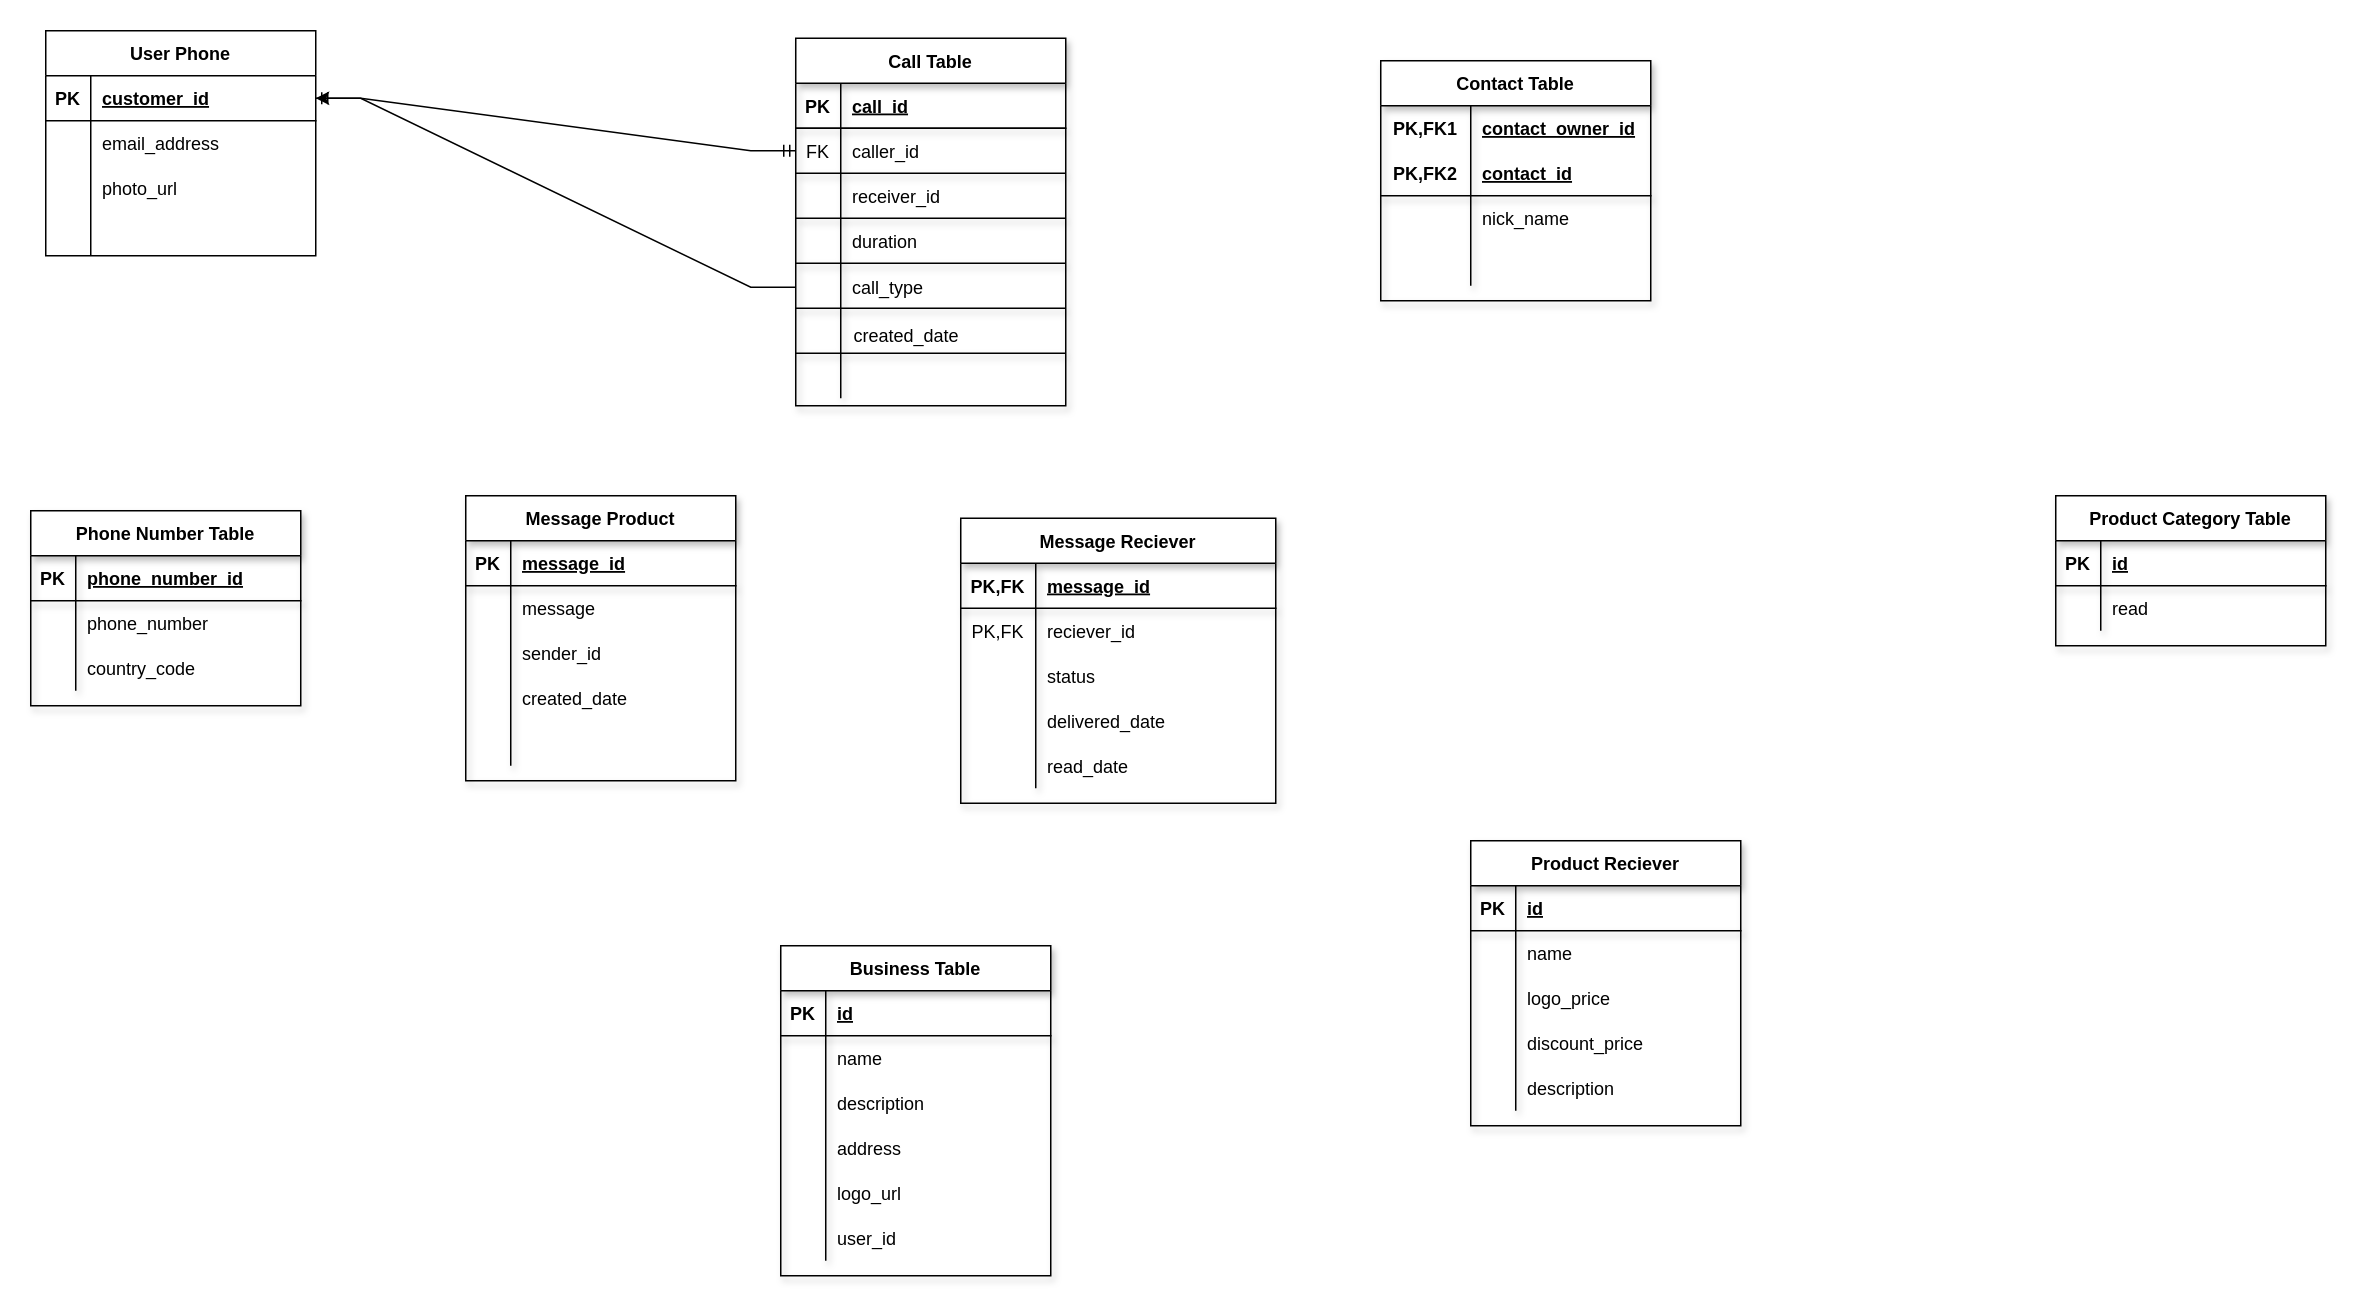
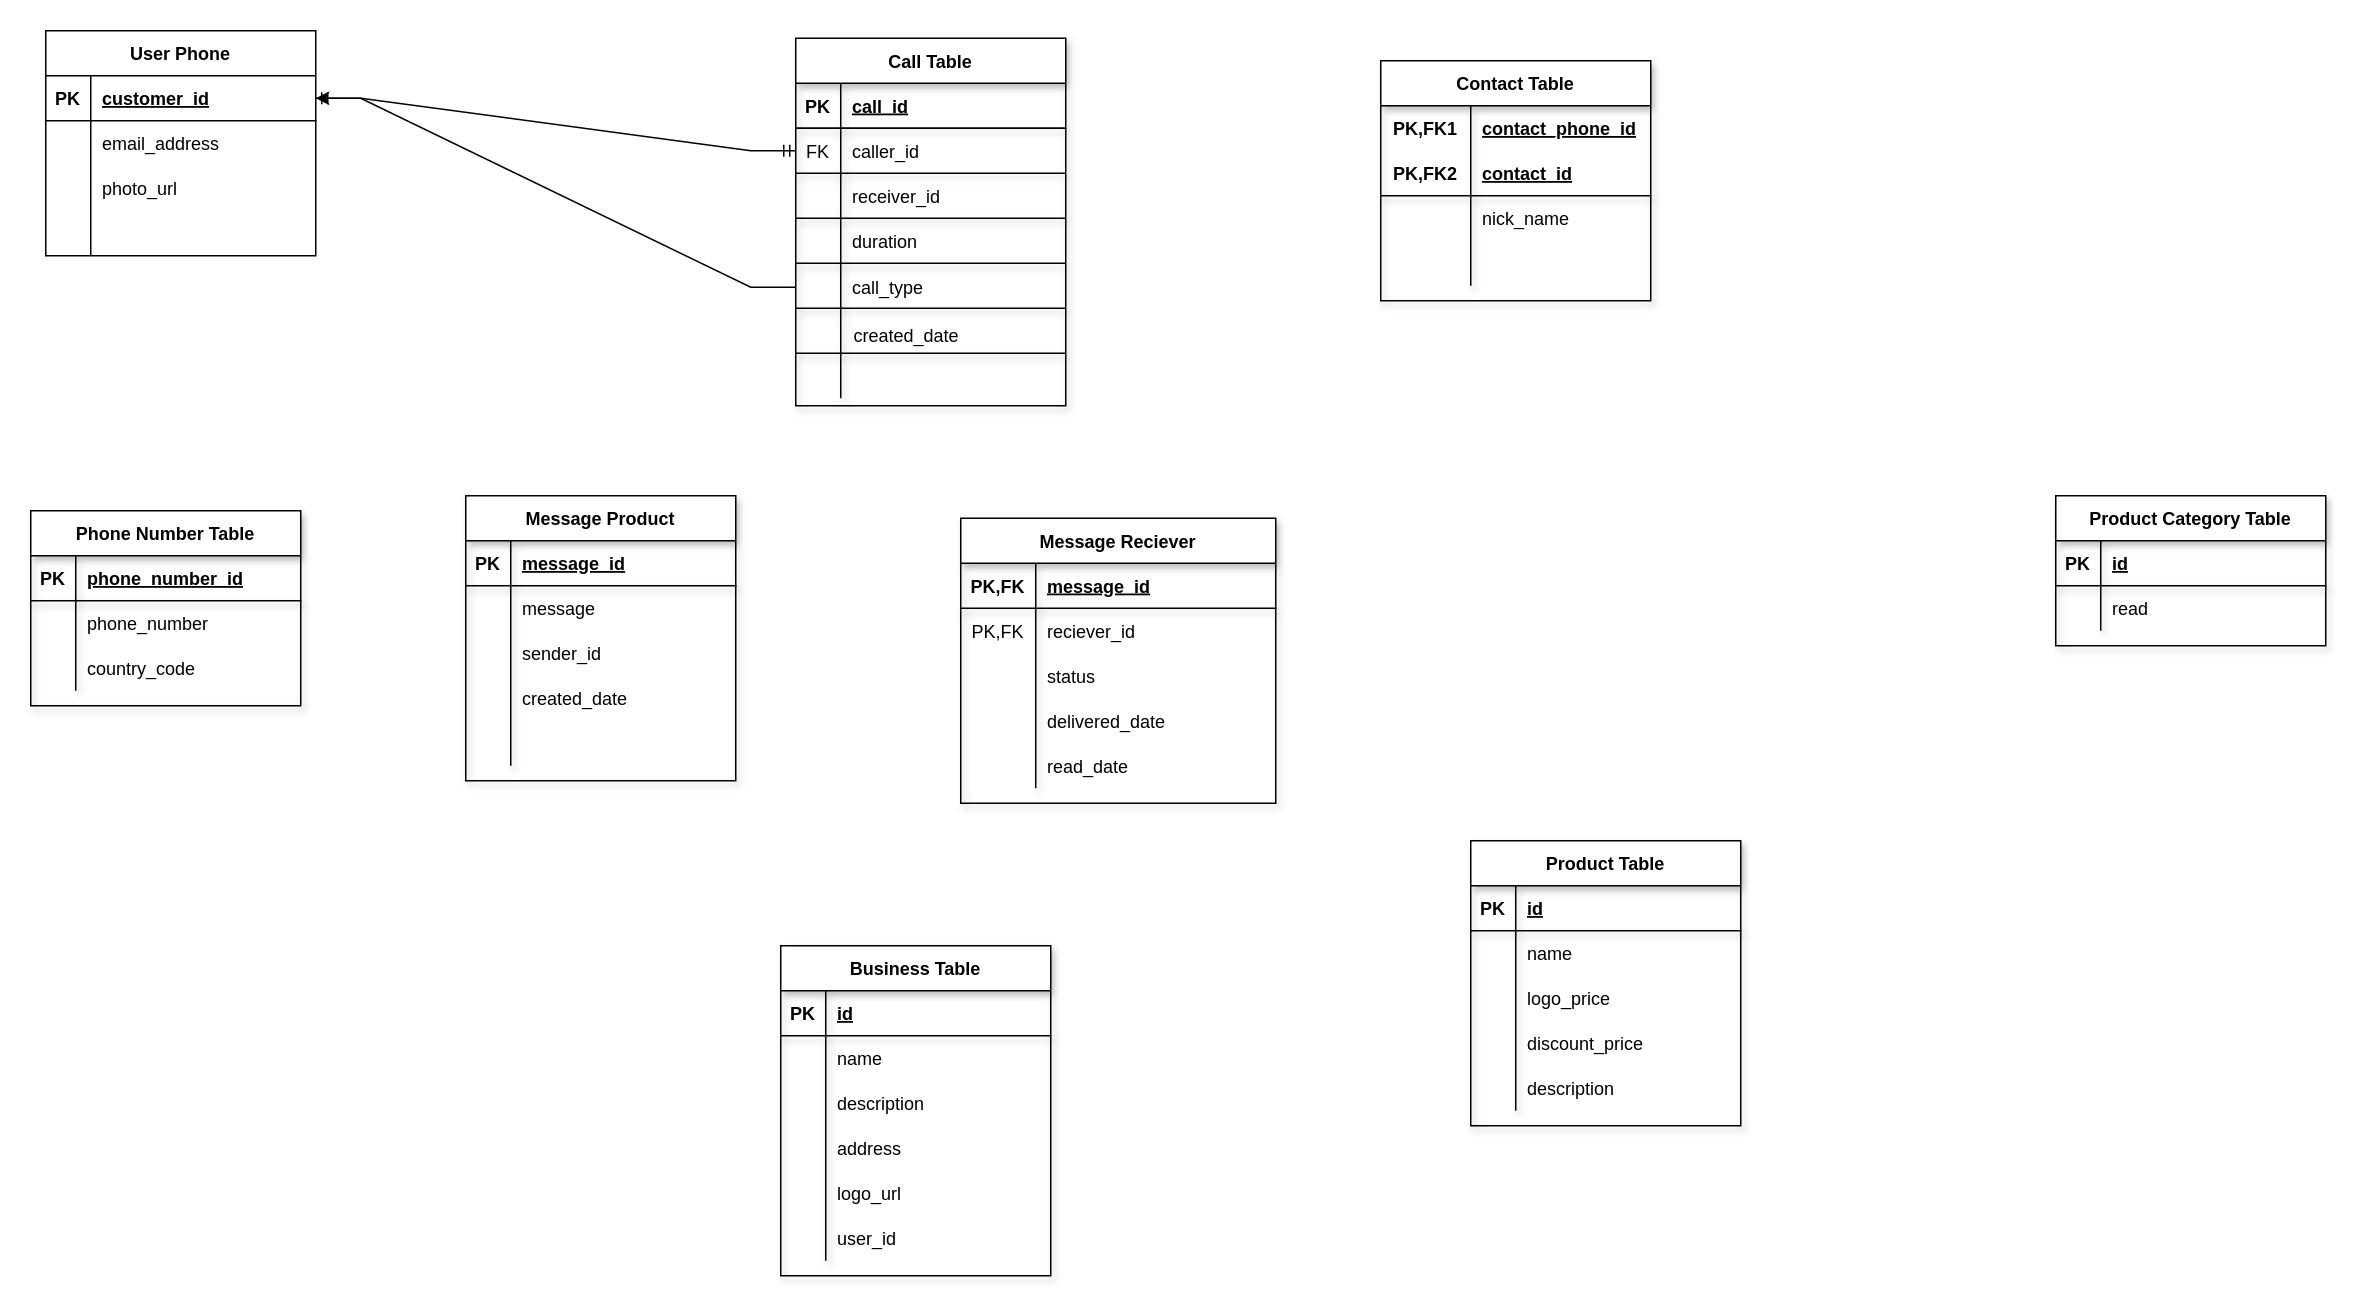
node "contact_owner_id": label "contact_owner_id" -> "contact_phone_id"
node "Product Reciever": label "Product Reciever" -> "Product Table"
